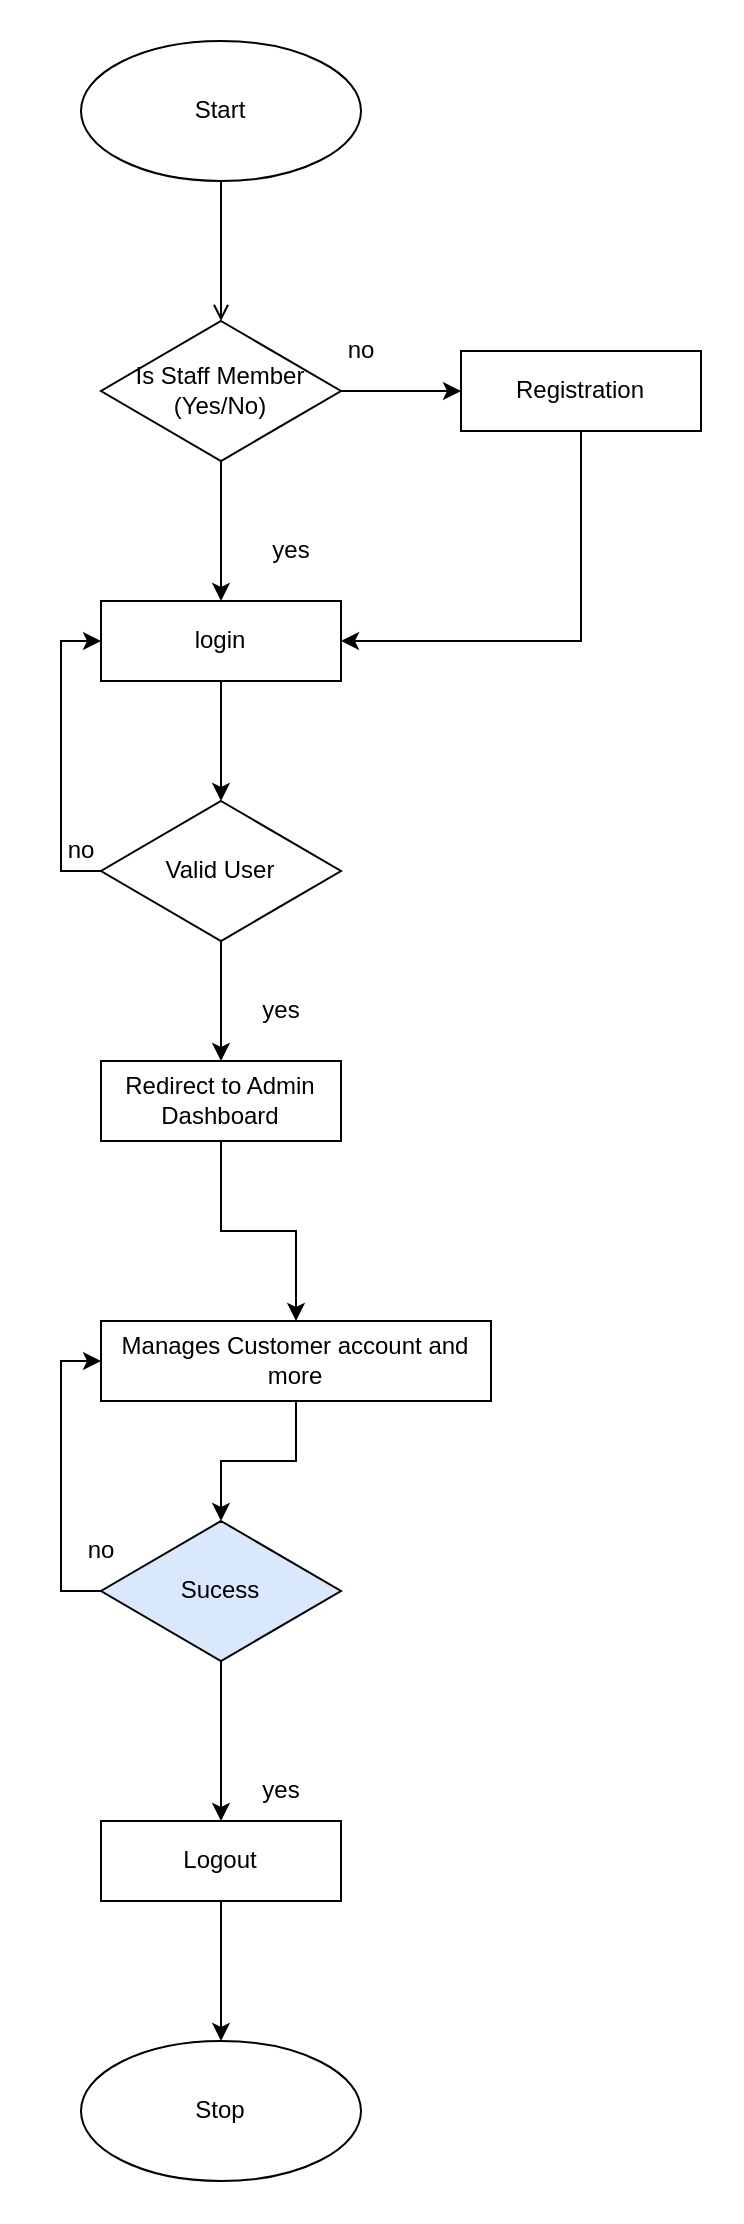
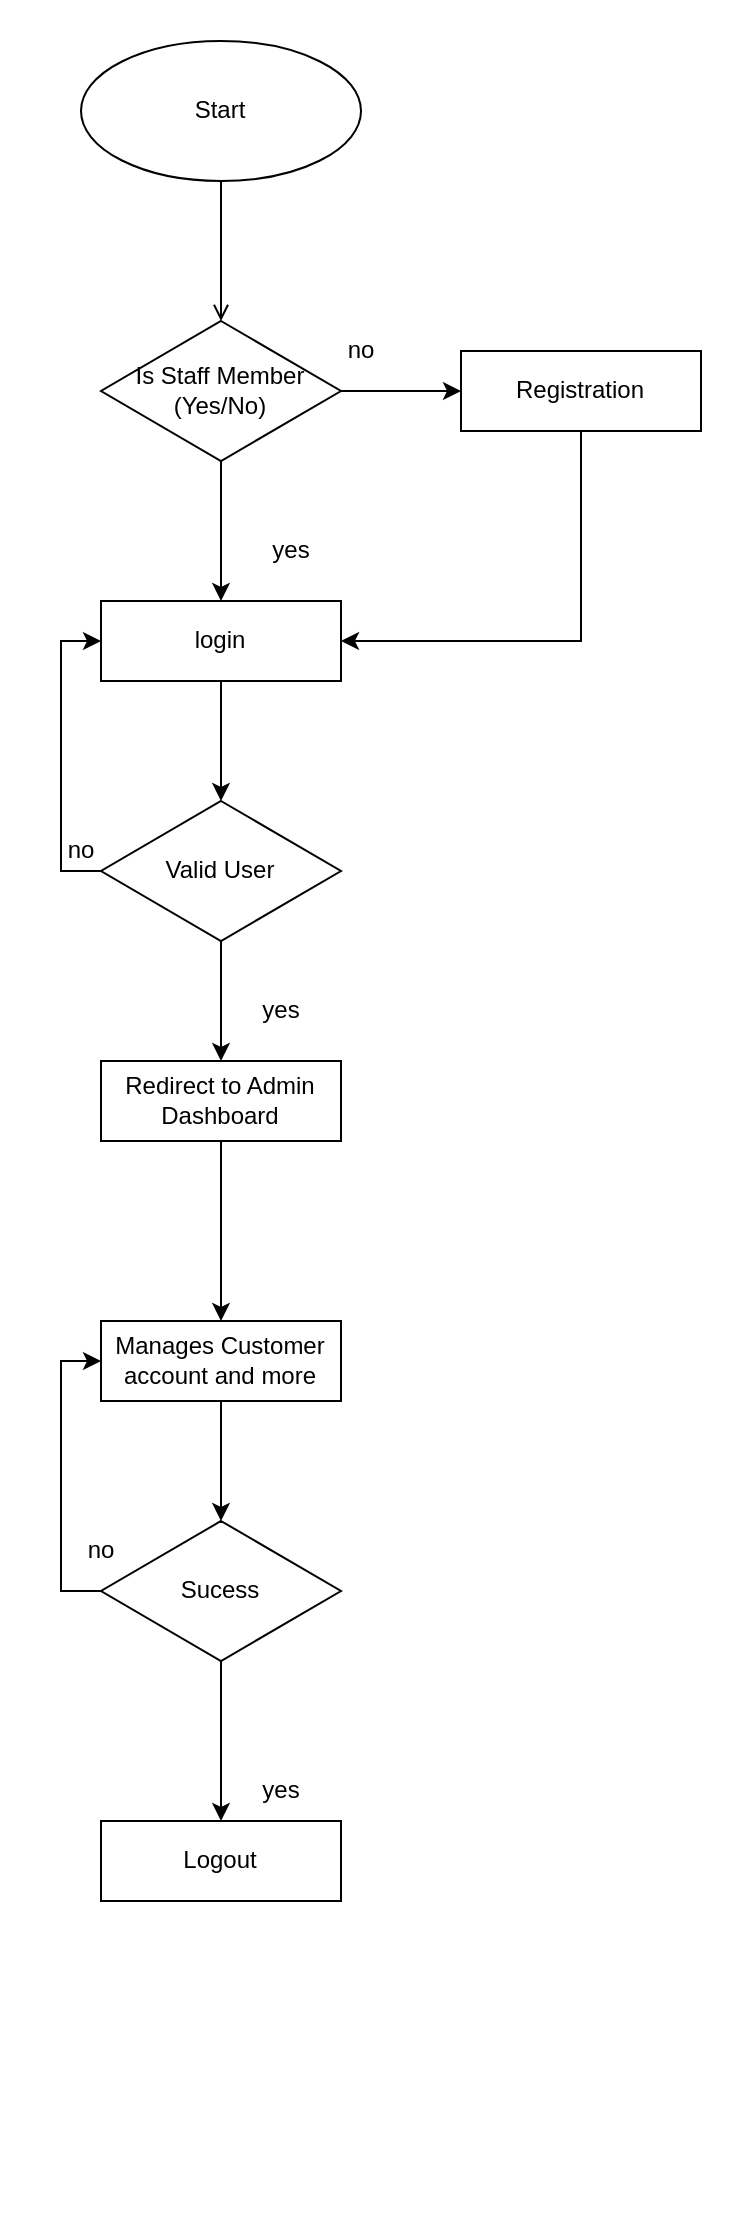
node "Manages Customer account and more": size 390x80 -> 240x80
node "Sucess": fillcolor #dae8fc -> #ffffff
edge "Logout" -> "Stop": removed
node "Stop": removed
